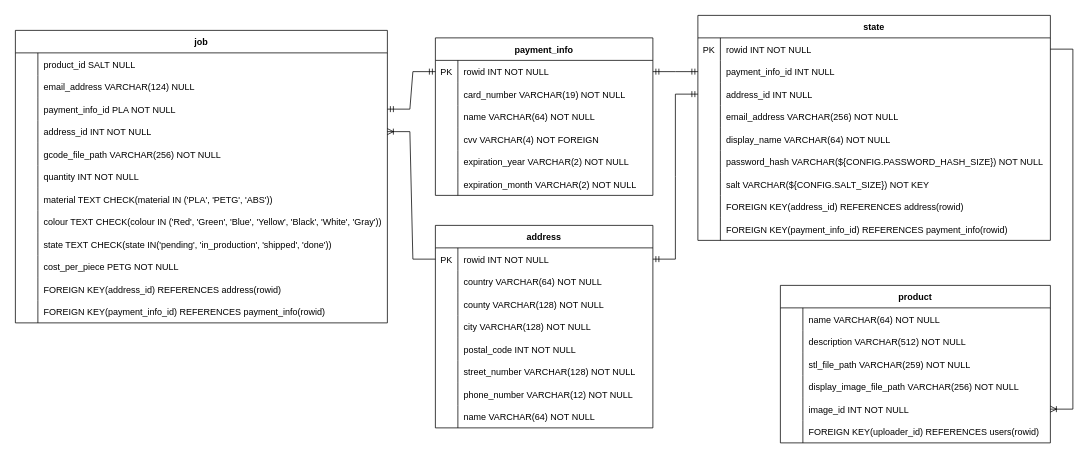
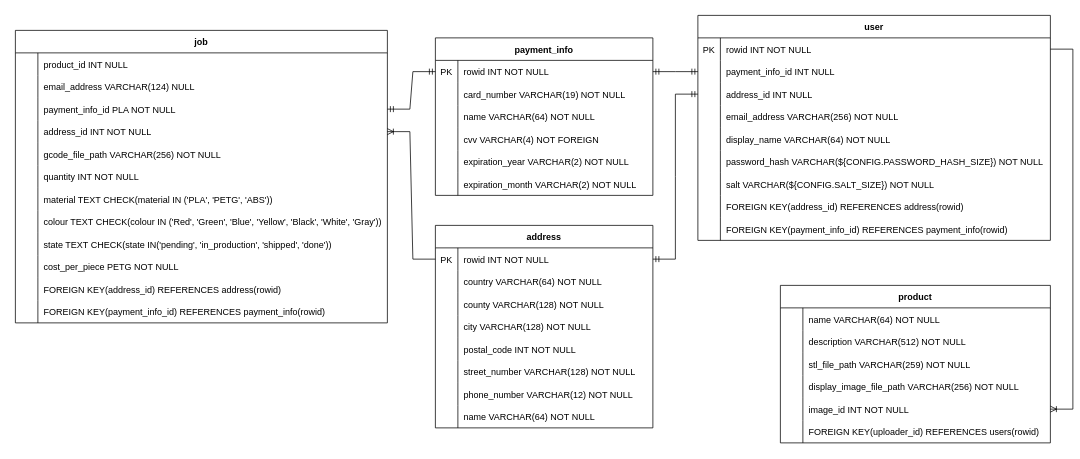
node "state": label "state" -> "user"
node "product_id SALT NULL": label "product_id SALT NULL" -> "product_id INT NULL"
node "salt VARCHAR(${CONFIG.SALT_SIZE}) NOT KEY": label "salt VARCHAR(${CONFIG.SALT_SIZE}) NOT KEY" -> "salt VARCHAR(${CONFIG.SALT_SIZE}) NOT NULL"
